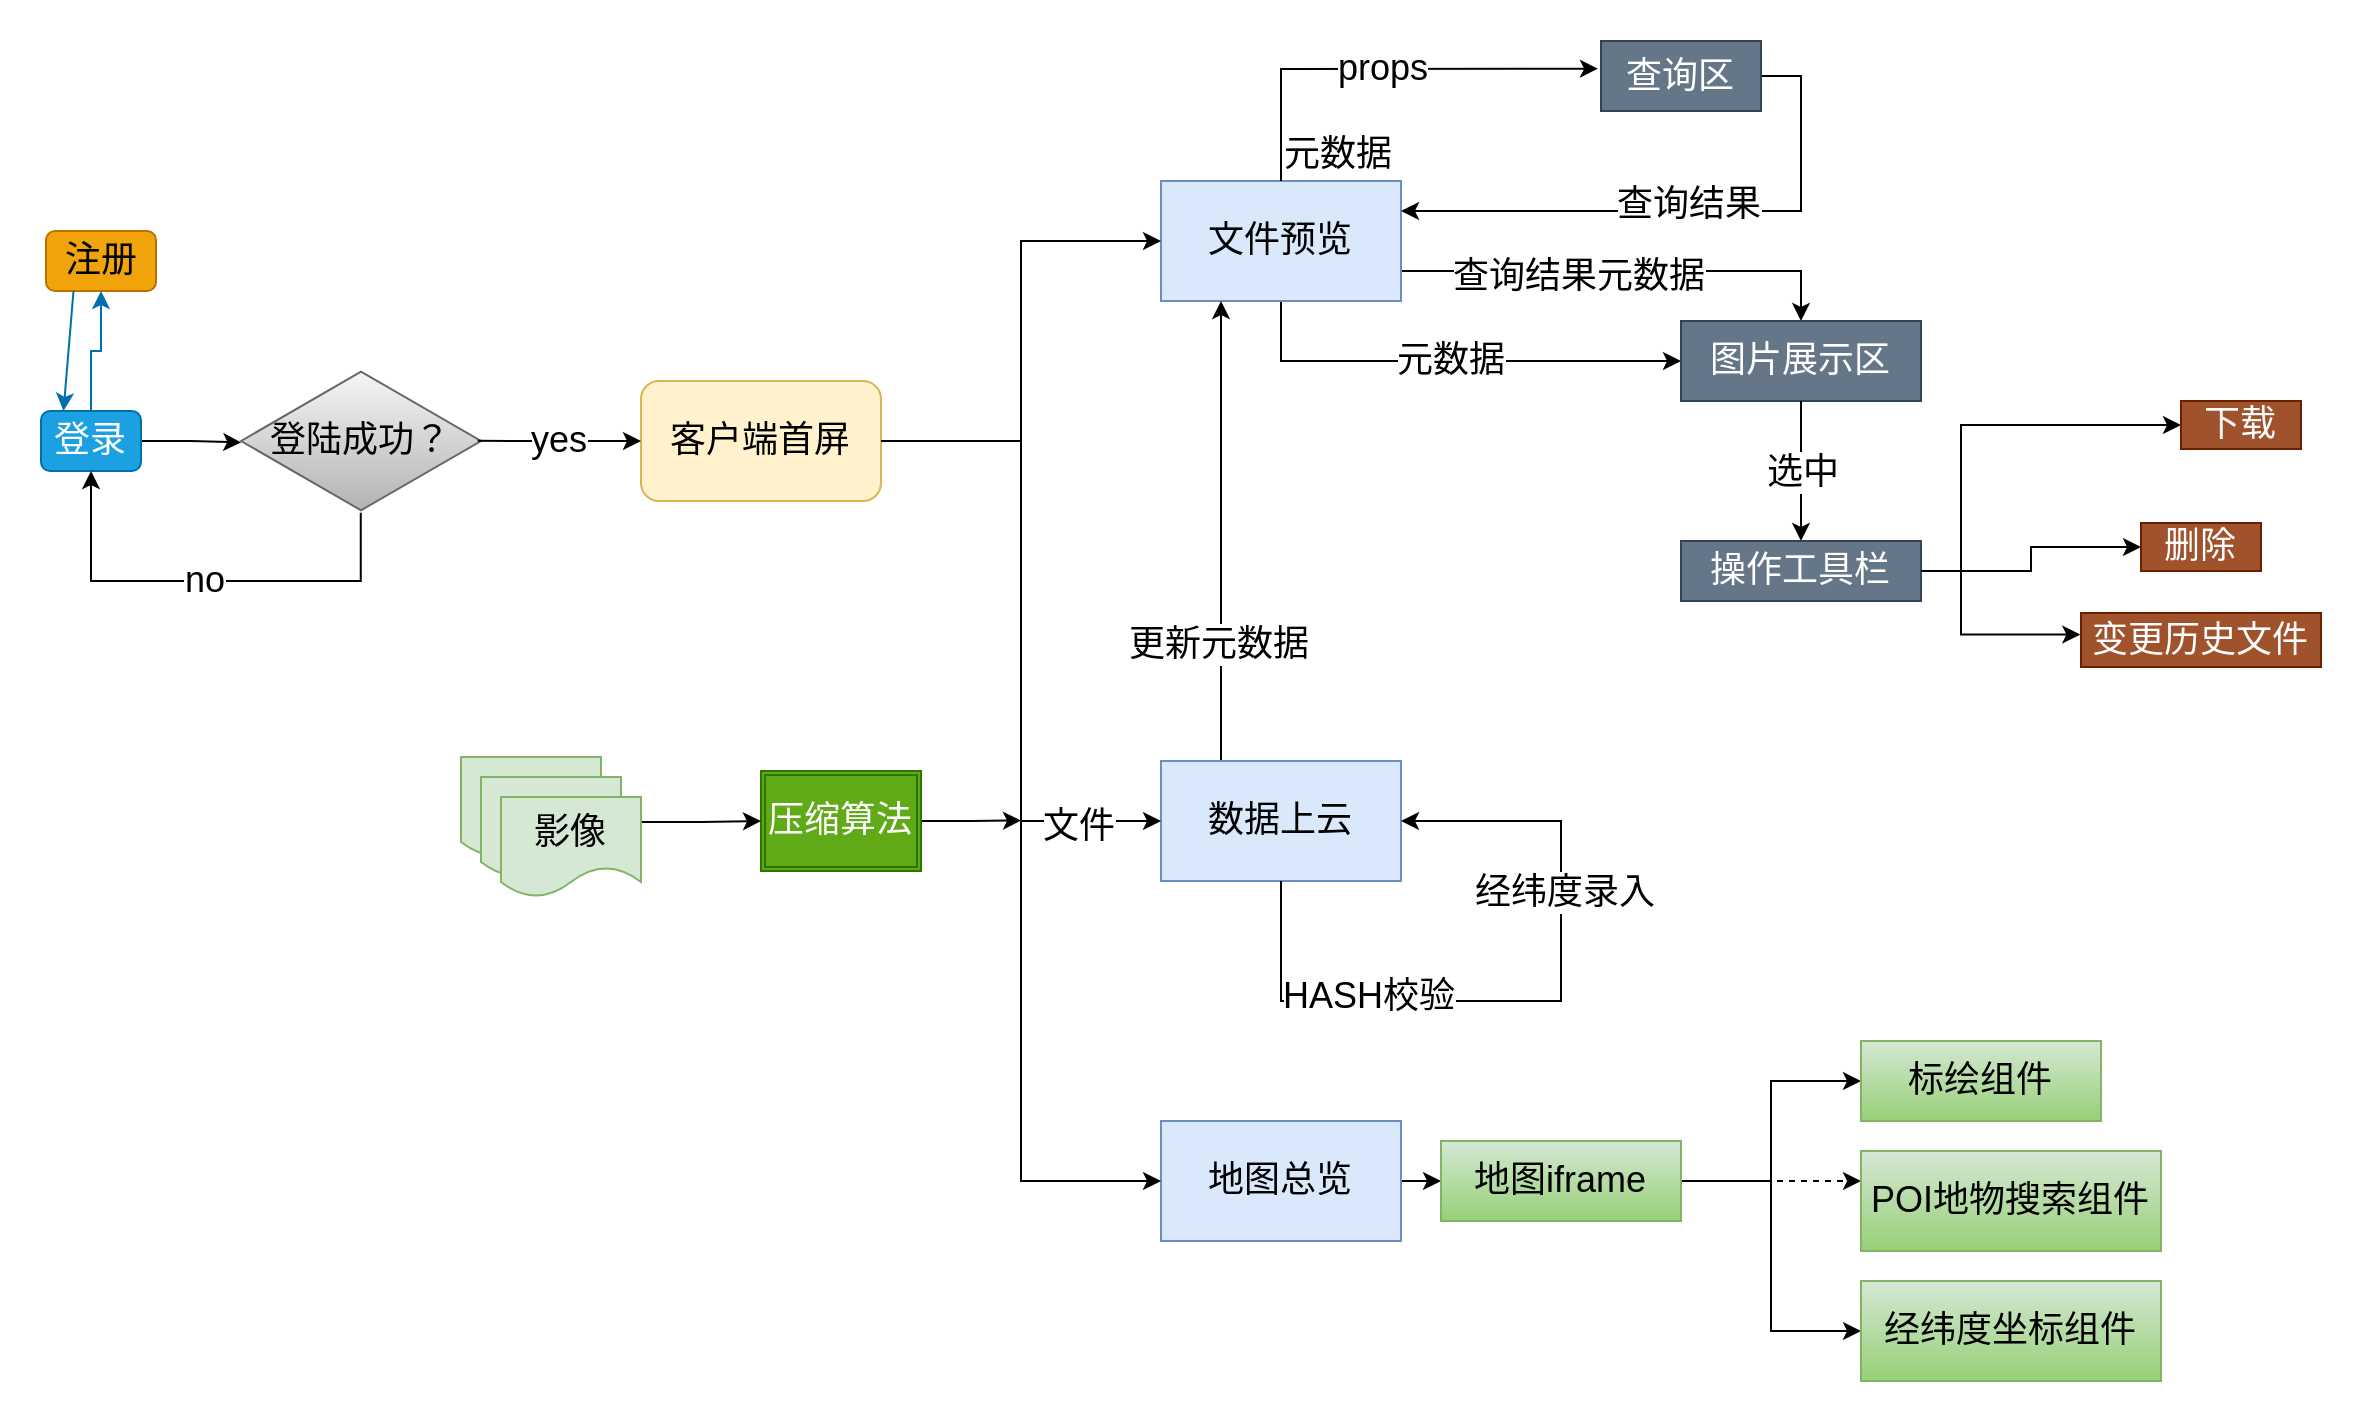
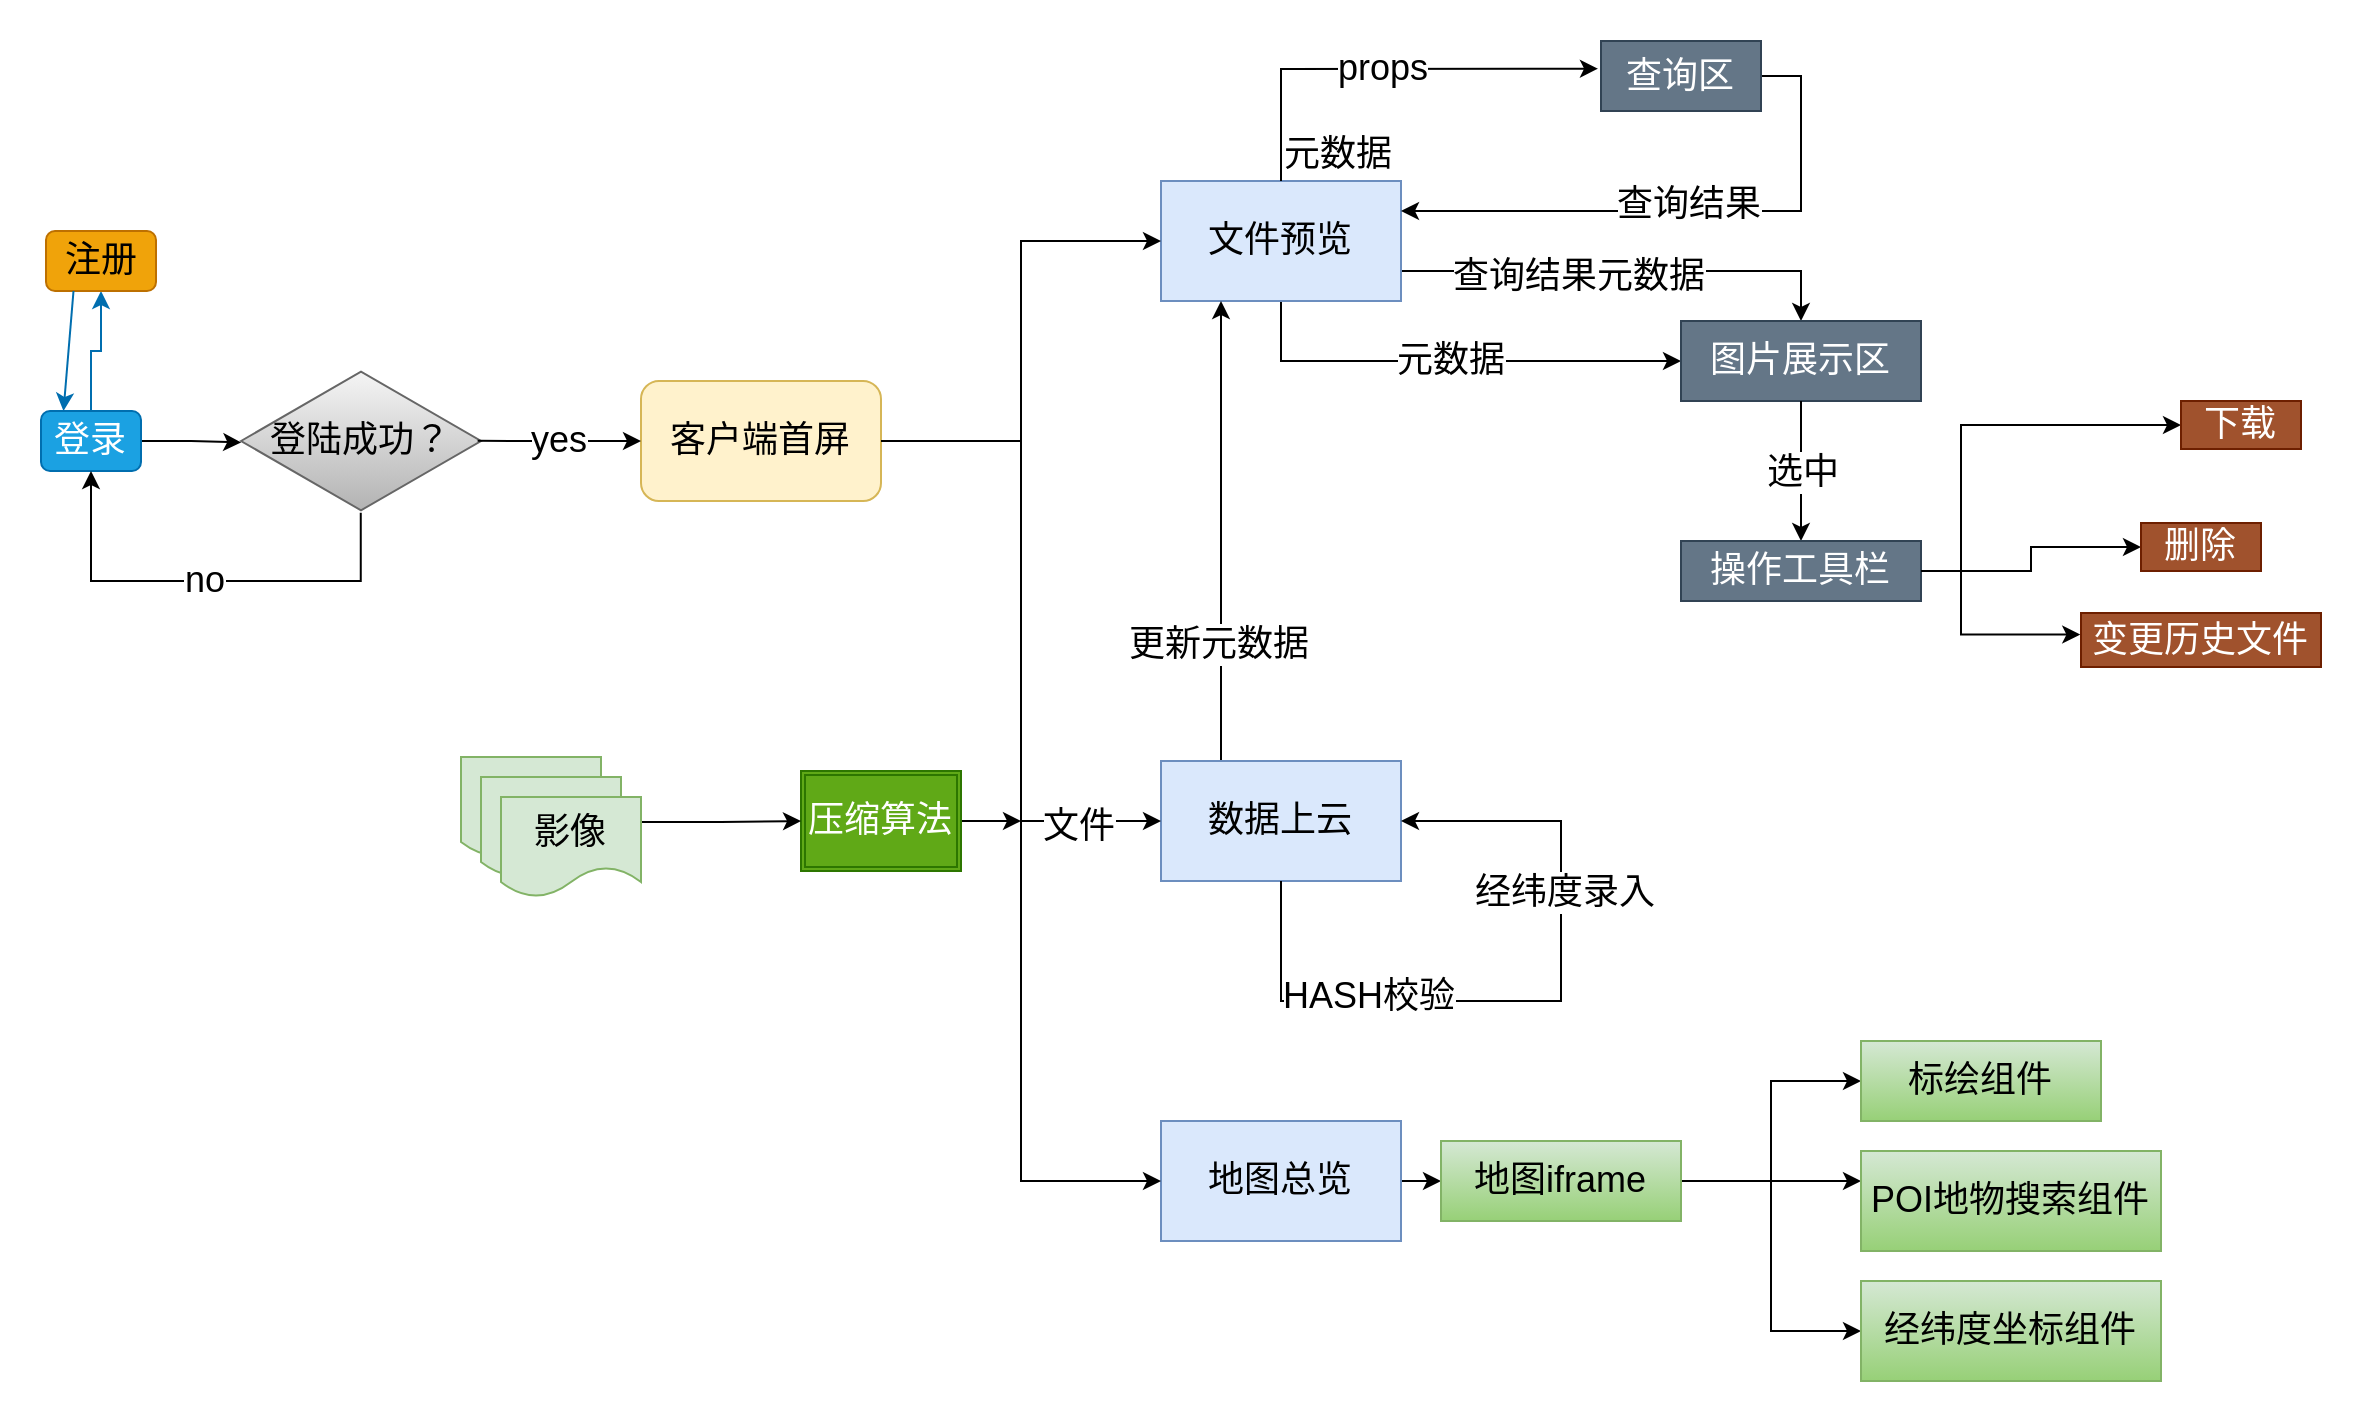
node "压缩算法": moved (841, 821) -> (881, 821)
edge "地图iframe" -> "POI地物搜索组件": style dashed -> solid
